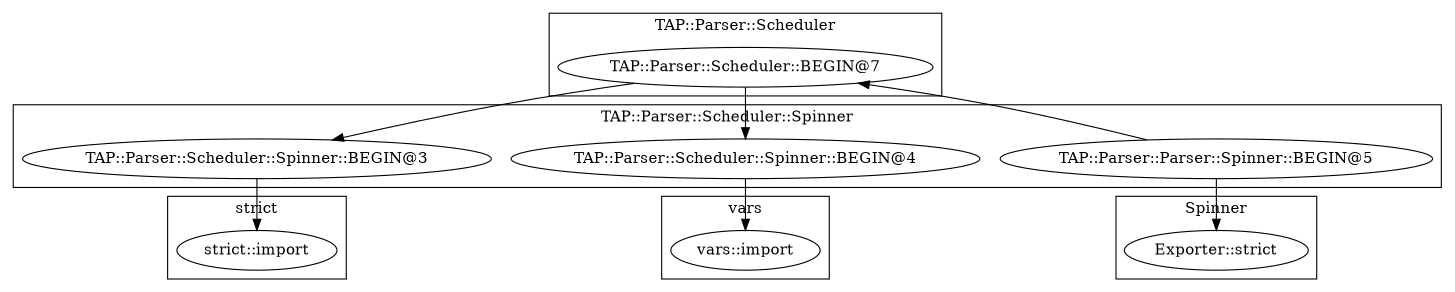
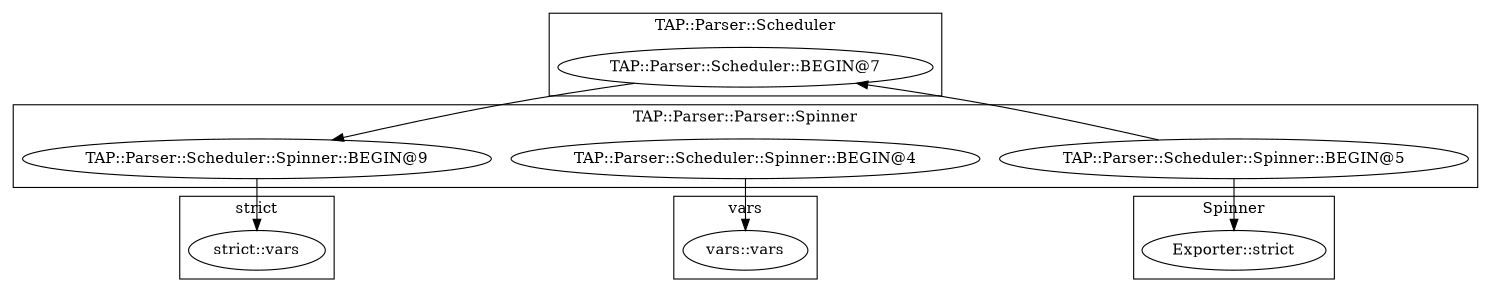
edge "TAP::Parser::Scheduler::BEGIN@7" -> "TAP::Parser::Scheduler::Spinner::BEGIN@4": removed
cluster "TAP::Parser::Scheduler::Spinner": label "TAP::Parser::Scheduler::Spinner" -> "TAP::Parser::Parser::Spinner"
node "TAP::Parser::Scheduler::Spinner::BEGIN@3": label "TAP::Parser::Scheduler::Spinner::BEGIN@3" -> "TAP::Parser::Scheduler::Spinner::BEGIN@9"
node "TAP::Parser::Parser::Spinner::BEGIN@5": label "TAP::Parser::Parser::Spinner::BEGIN@5" -> "TAP::Parser::Scheduler::Spinner::BEGIN@5"
node "strict::import": label "strict::import" -> "strict::vars"
node "vars::import": label "vars::import" -> "vars::vars"
